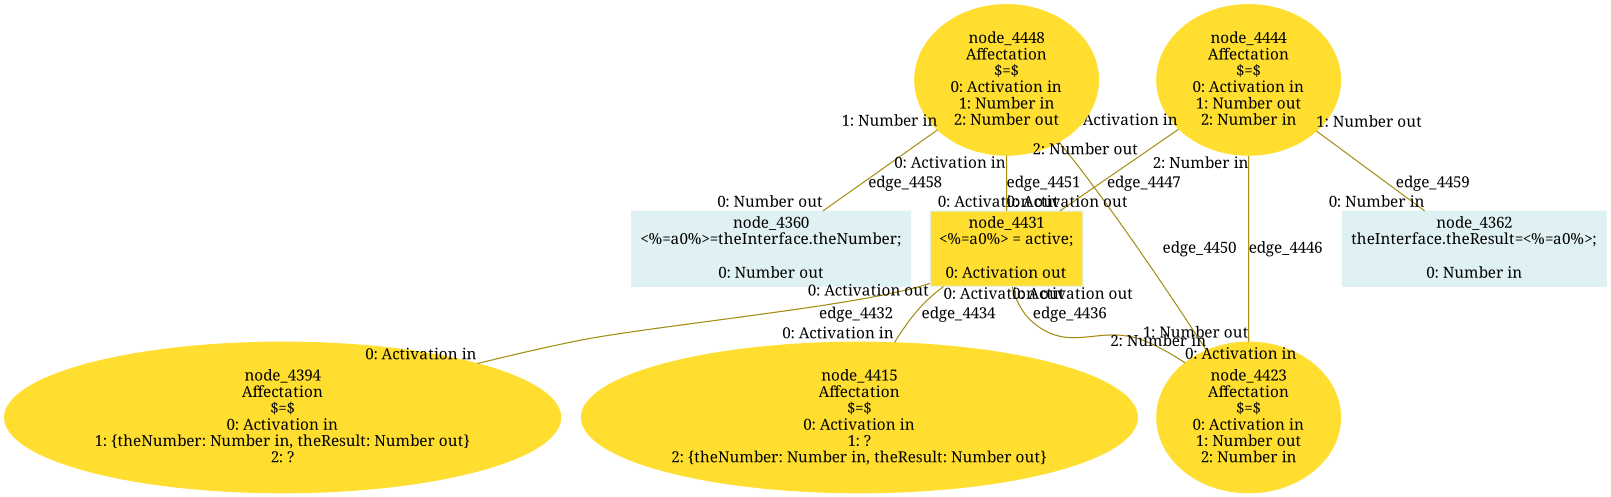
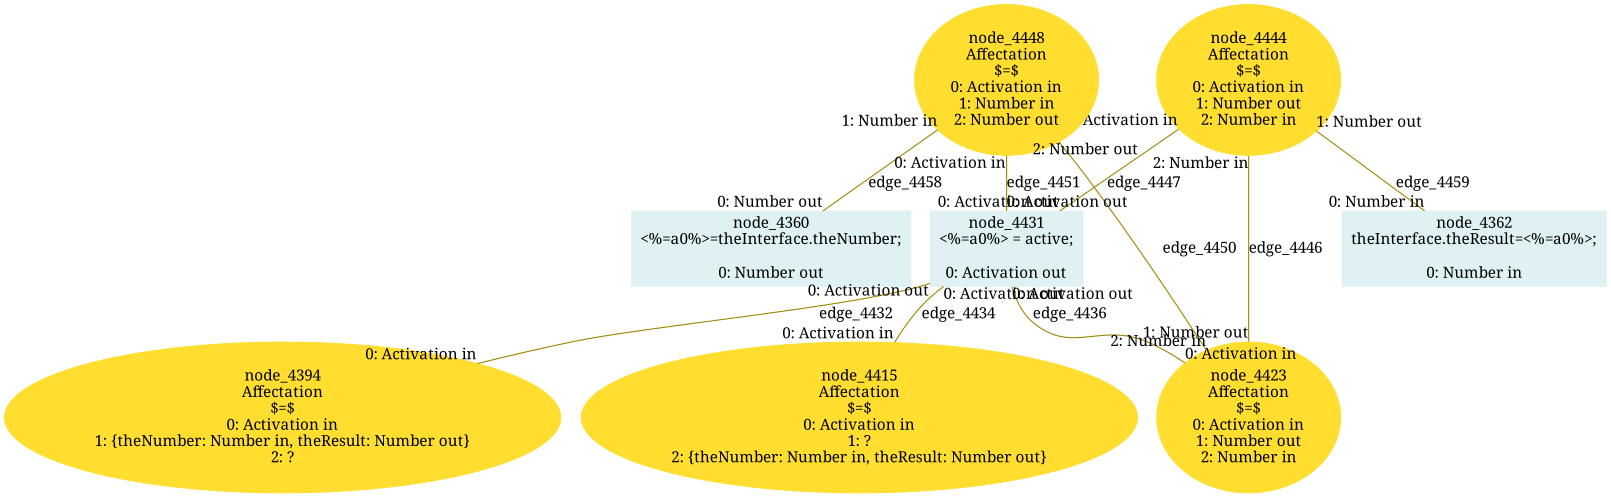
node "node_4431 <%=a0%> = active; 0: Activation out": fillcolor #ffde2f -> #dff1f2
